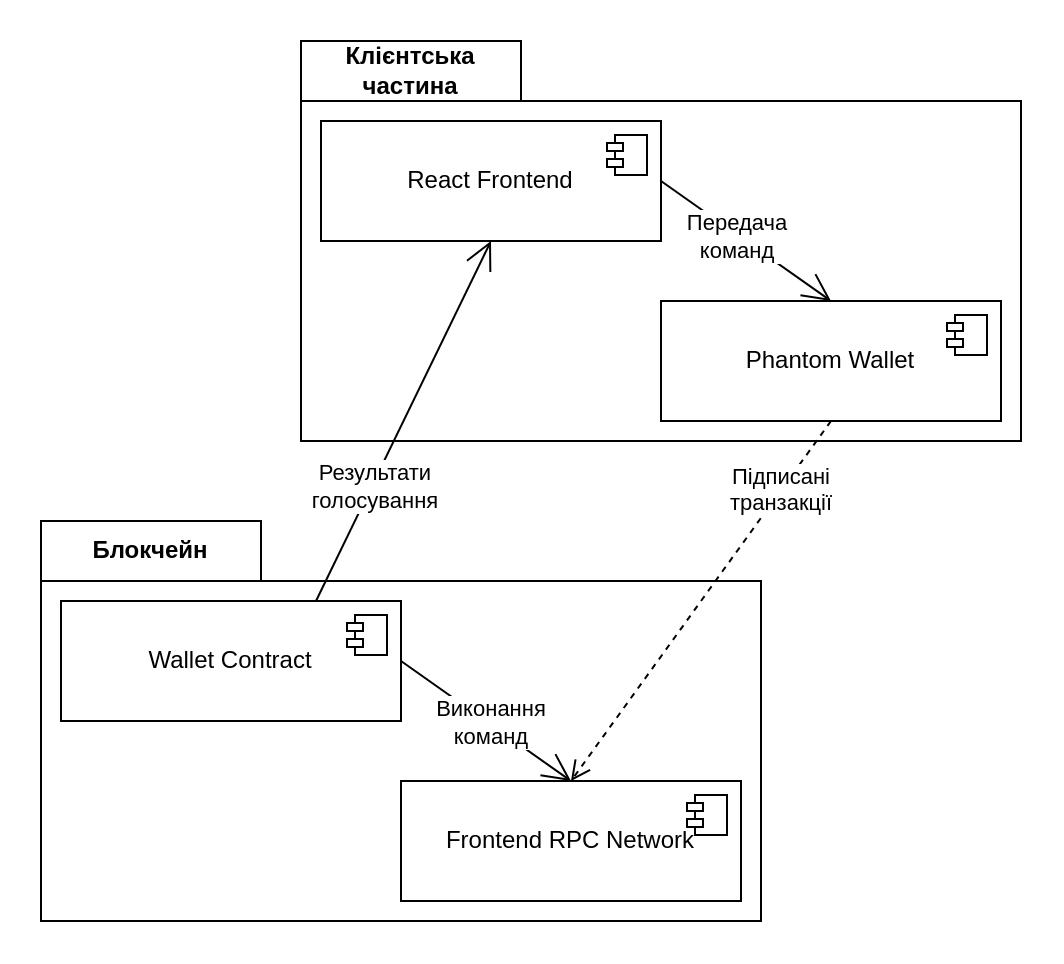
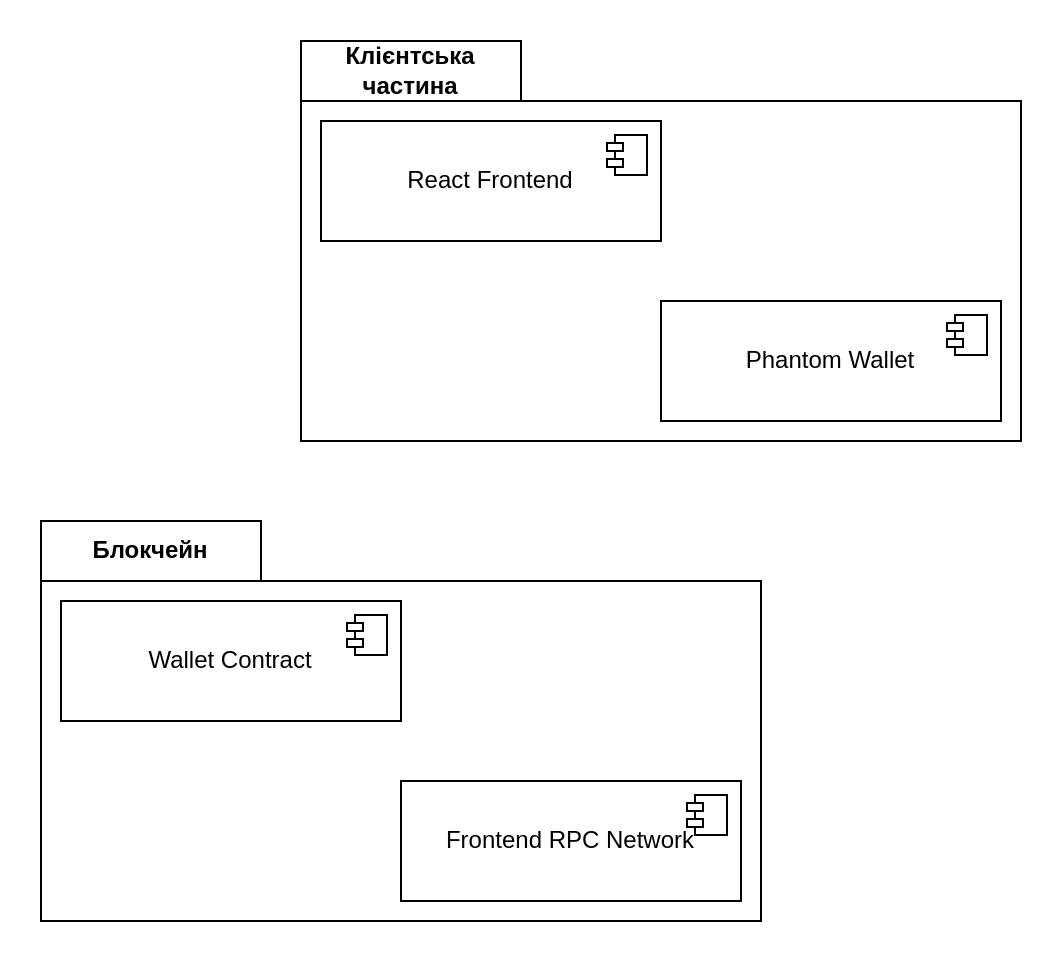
edge "React Frontend" -> "Phantom Wallet": removed, label "Передача команд"
edge "Wallet Contract" -> "React Frontend": removed, label "Результати голосування"
edge "Phantom Wallet" -> "Frontend RPC Network": removed, label "Підписані транзакції"
edge "Wallet Contract" -> "Frontend RPC Network": removed, label "Виконання команд"
